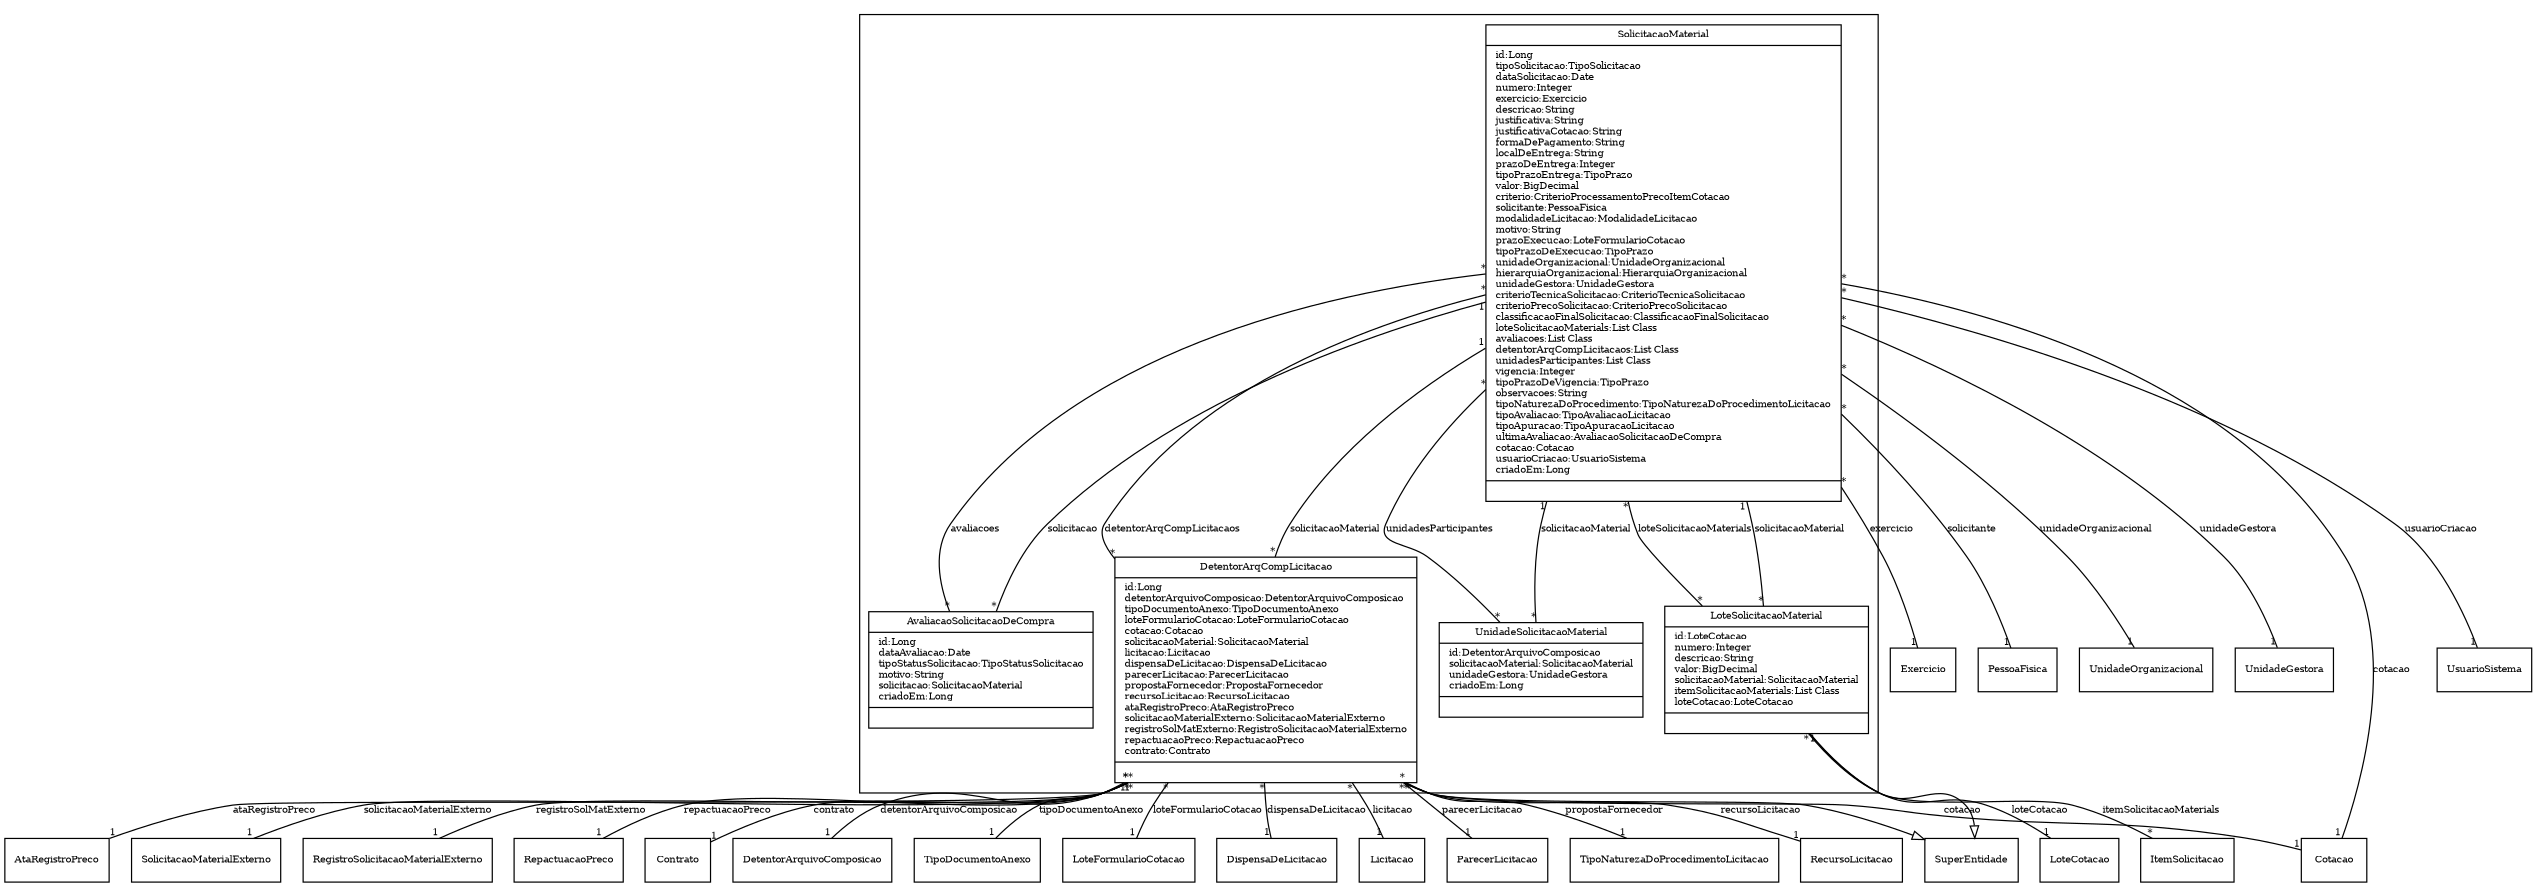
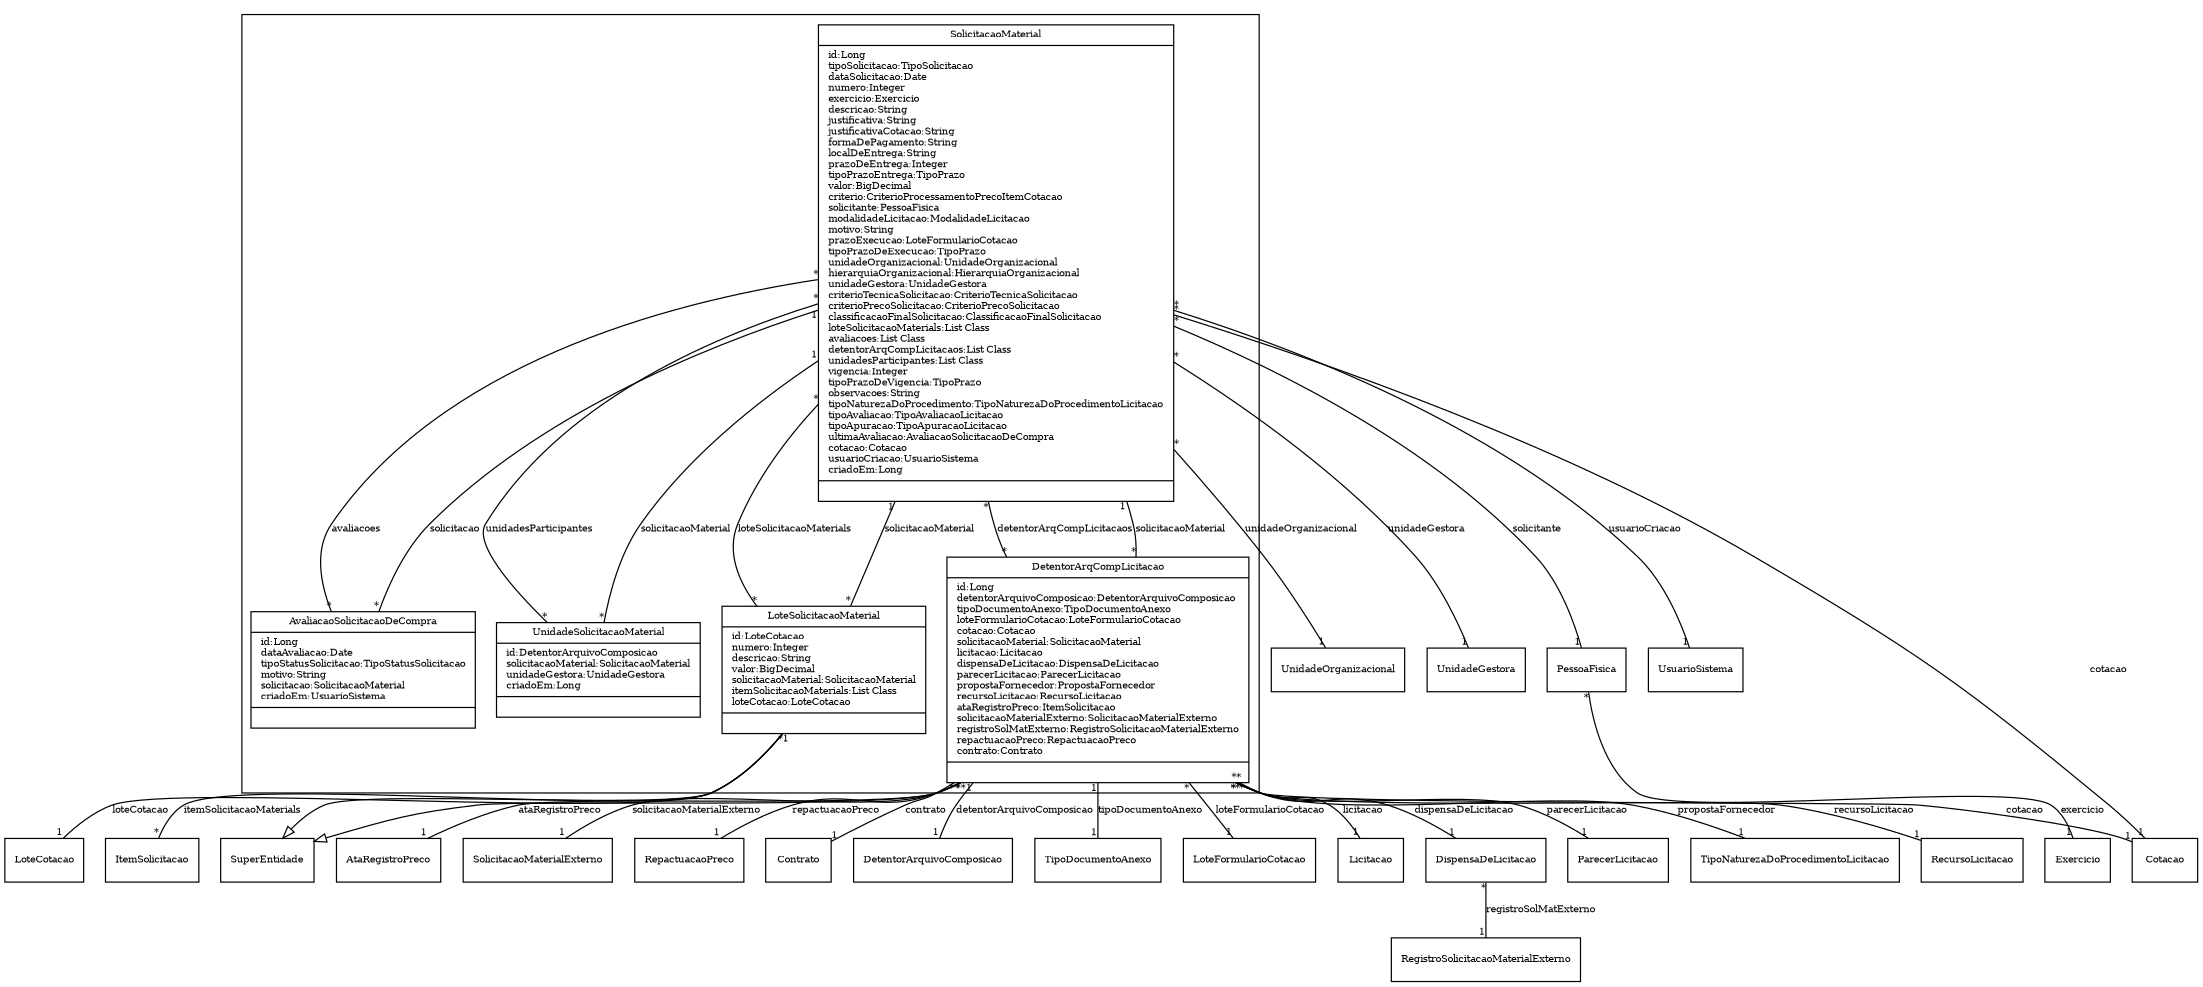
edge "SolicitacaoMaterial" -- "Exercicio": now "PessoaFisica" -- "Exercicio"
node "AvaliacaoSolicitacaoDeCompra": text "criadoEm:Long" -> "criadoEm:UsuarioSistema"
node "DetentorArqCompLicitacao": text "ataRegistroPreco:AtaRegistroPreco" -> "ataRegistroPreco:ItemSolicitacao"
edge "DetentorArqCompLicitacao" -- "RegistroSolicitacaoMaterialExterno": now "DispensaDeLicitacao" -- "RegistroSolicitacaoMaterialExterno"
